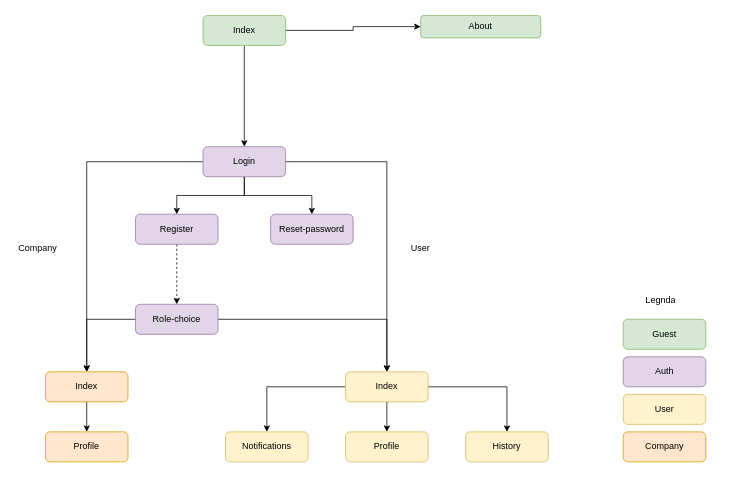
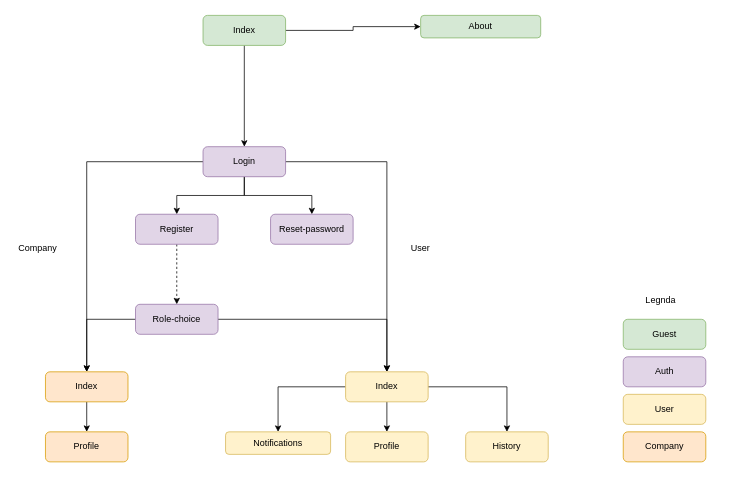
node "Notifications": size 83x30 -> 105x23
